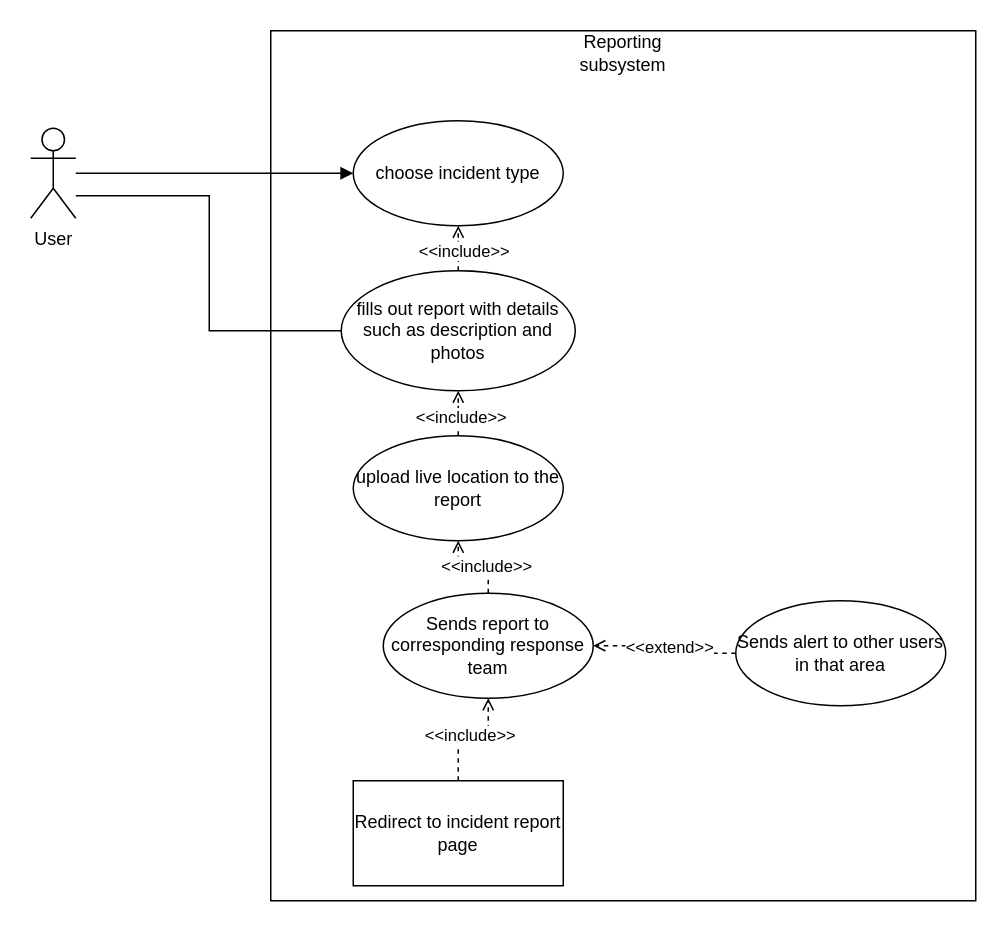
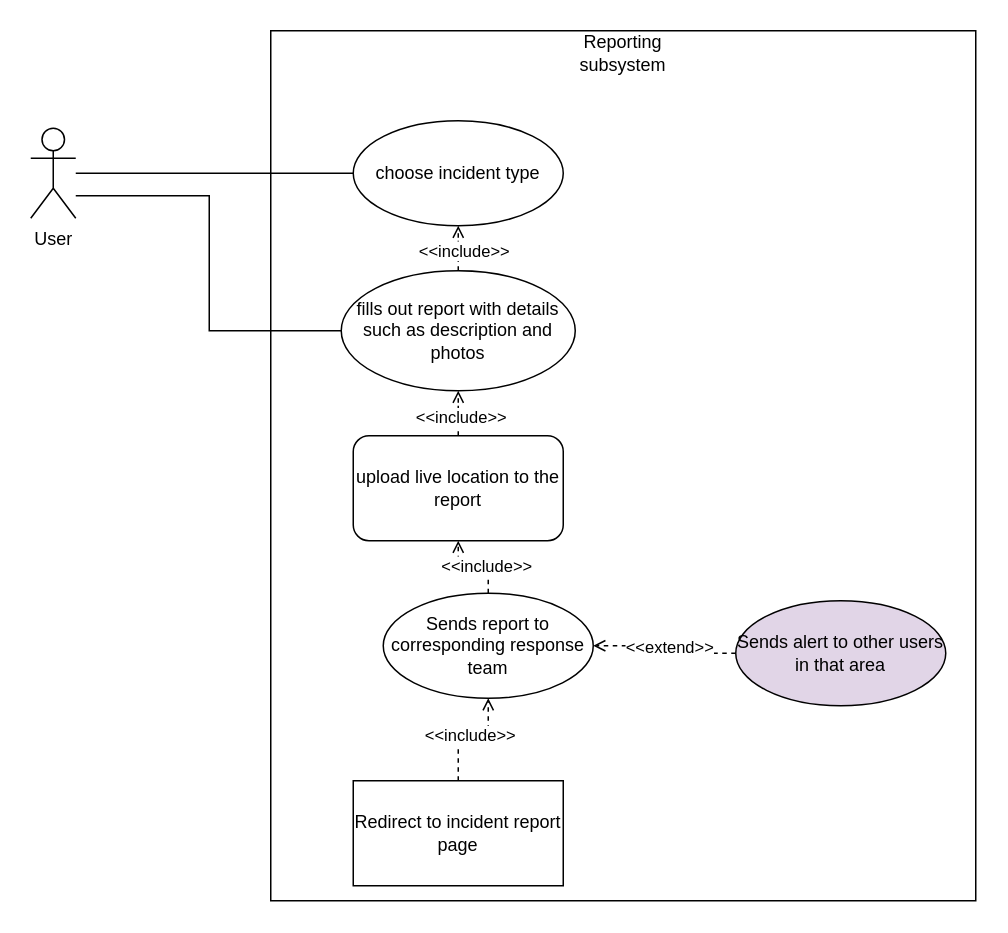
edge "User" -> "choose incident type": arrowhead block -> none
node "upload live location to the report": shape ellipse -> rounded rectangle
node "Sends alert to other users in that area": fillcolor #ffffff -> #e1d5e7
